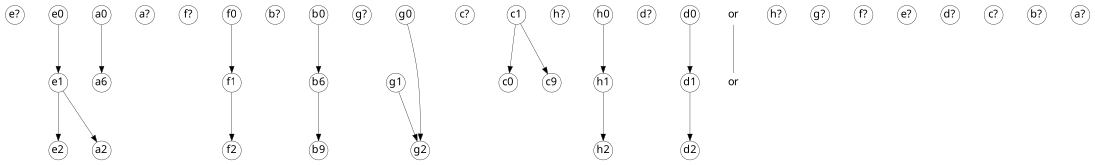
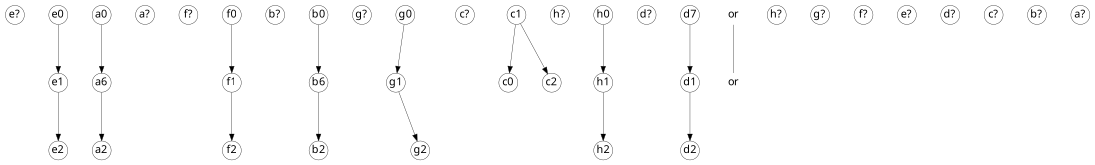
node "d0": label "d0" -> "d7"
edge "g0" -> "g2": now "g0" -> "g1"
node "c9": label "c9" -> "c2"
edge "e1" -> "a2": now "a6" -> "a2"
node "b9": label "b9" -> "b2"
